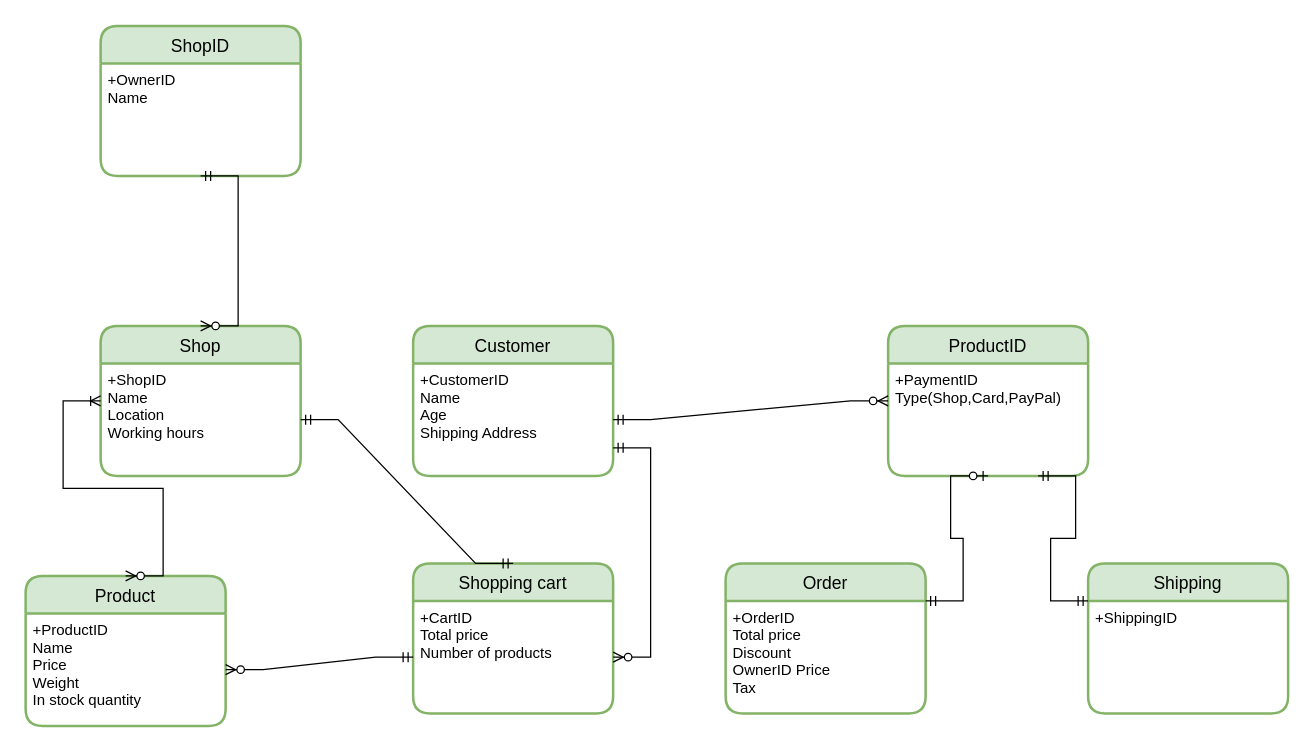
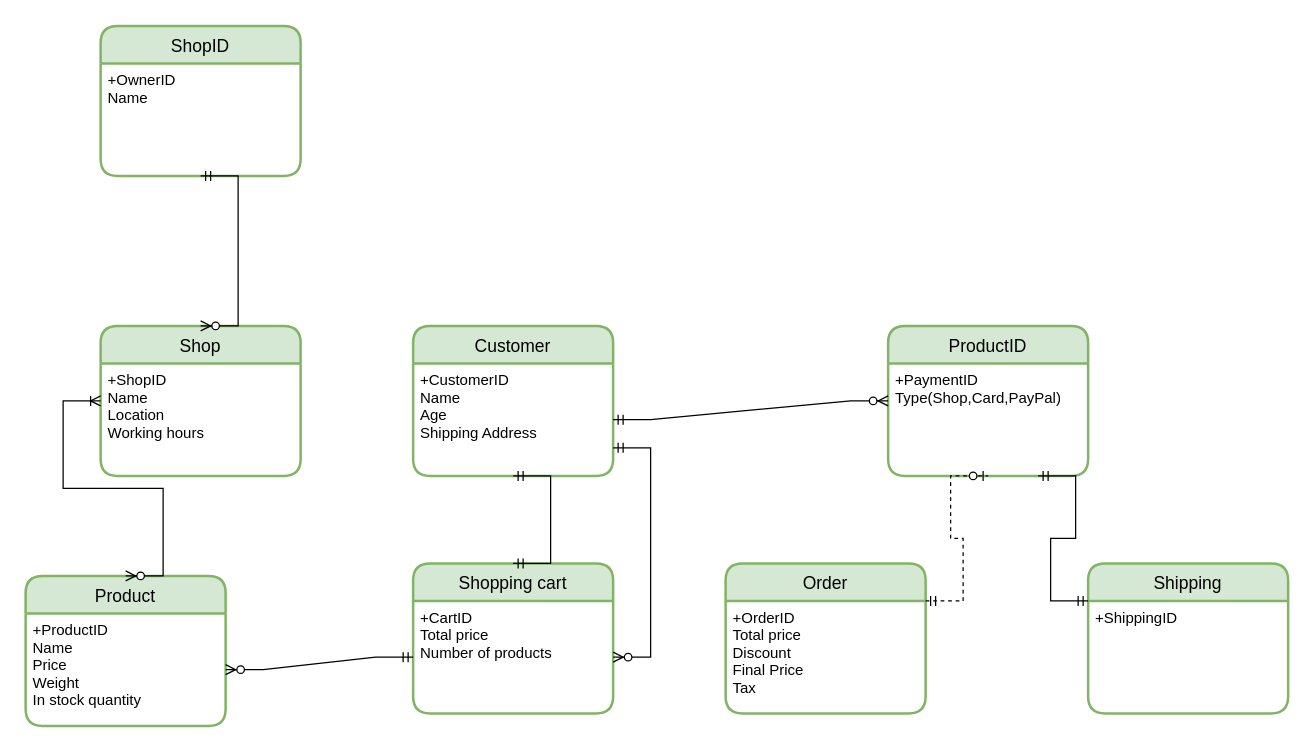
edge "+ShopID Name Location Working hours" -- "Shopping cart": now "+CustomerID Name Age Shipping Address" -- "Shopping cart"
edge "+PaymentID Type(Shop,Card,PayPal)" -- "Order": style solid -> dashed
node "+OrderID Total price Discount OwnerID Price Tax": label "+OrderID Total price Discount OwnerID Price Tax" -> "+OrderID Total price Discount Final Price Tax"
